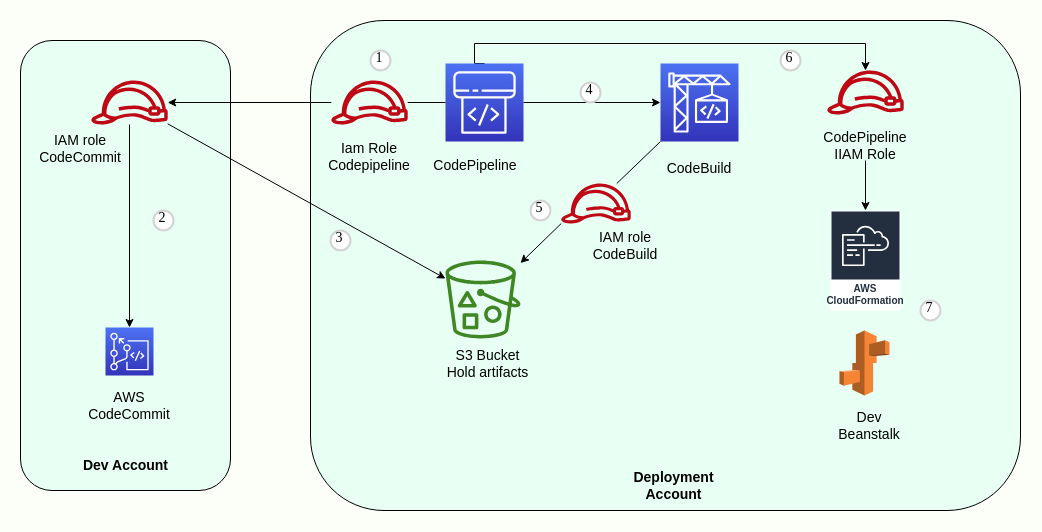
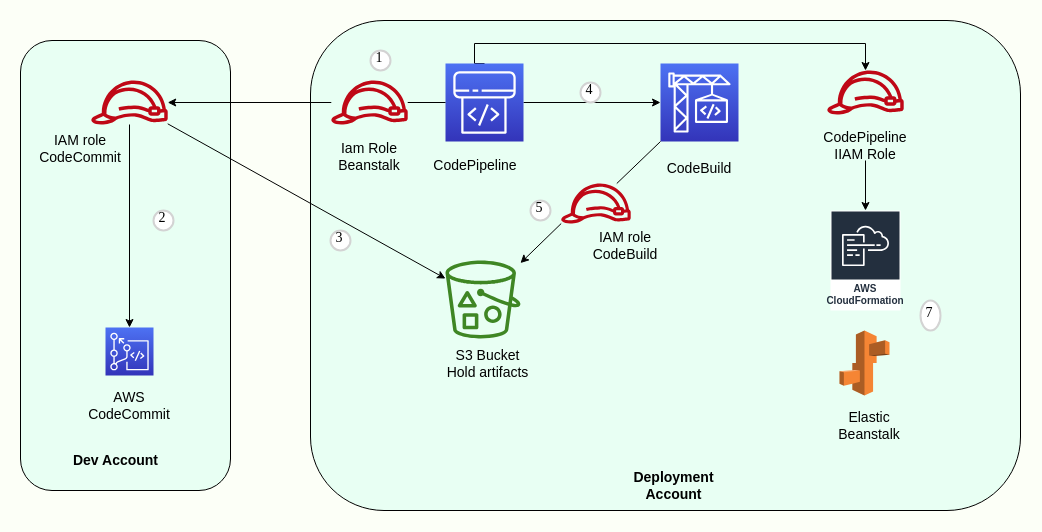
node "6": removed
node "Iam Role Codepipeline": label "Iam Role Codepipeline" -> "Iam Role Beanstalk"
node "7": size 20x20 -> 20x30
node "Dev Beanstalk": label "Dev Beanstalk" -> "Elastic Beanstalk"
node "Dev Account": moved (126, 466) -> (116, 461)
